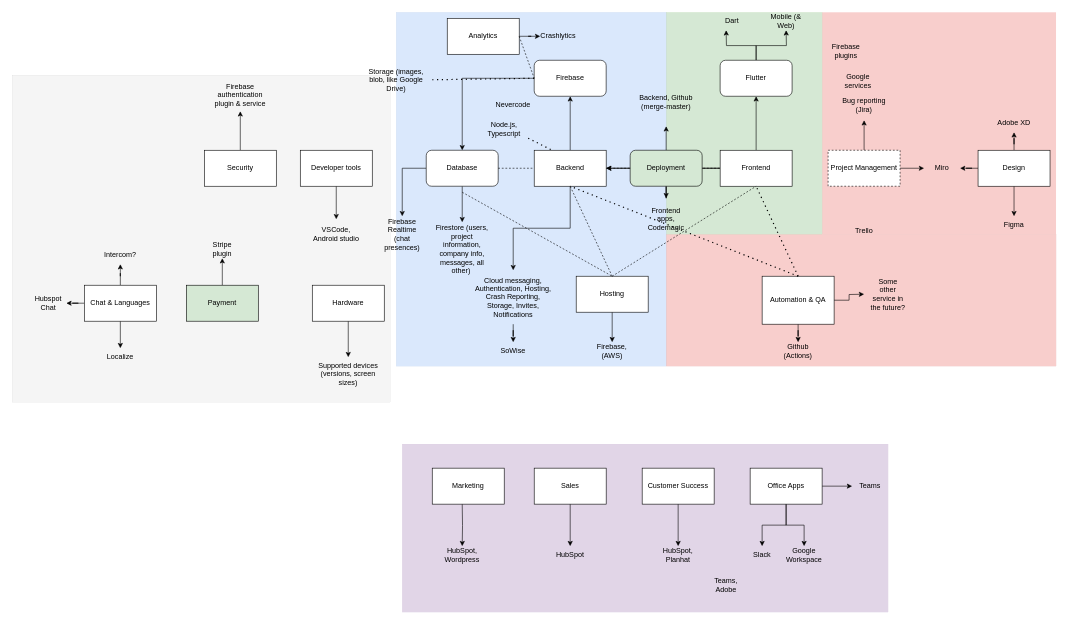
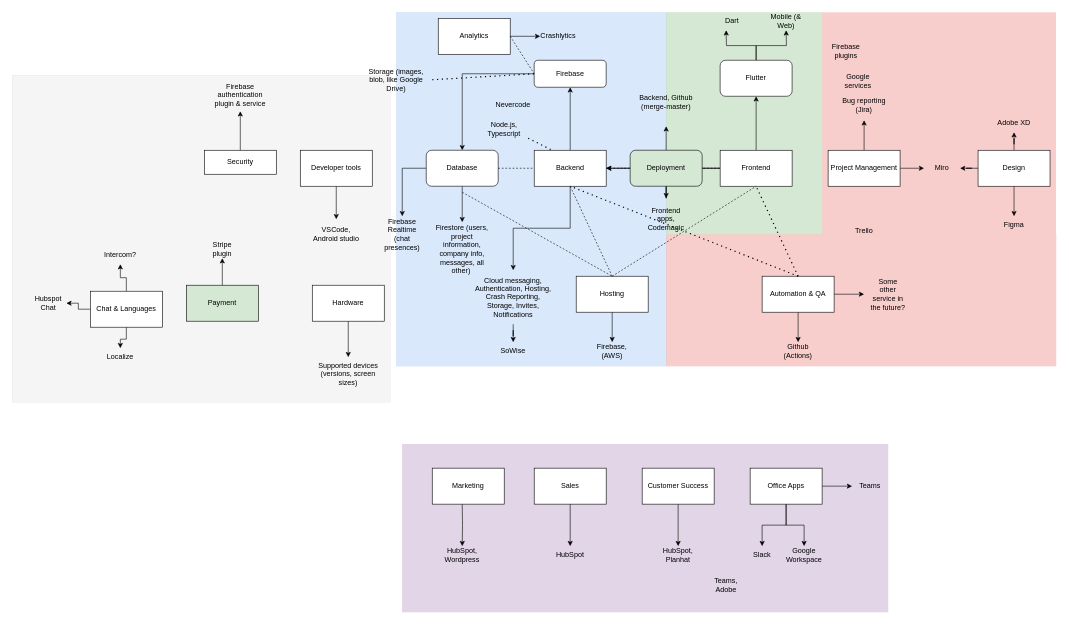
node "Analytics": moved (483, 36) -> (474, 36)
node "Firebase": size 72x36 -> 72x27
node "Security": size 72x36 -> 72x24
node "Project Management": style dashed -> solid
node "Automation & QA": size 72x48 -> 72x36
node "Chat & Languages": moved (120, 303) -> (126, 309)
